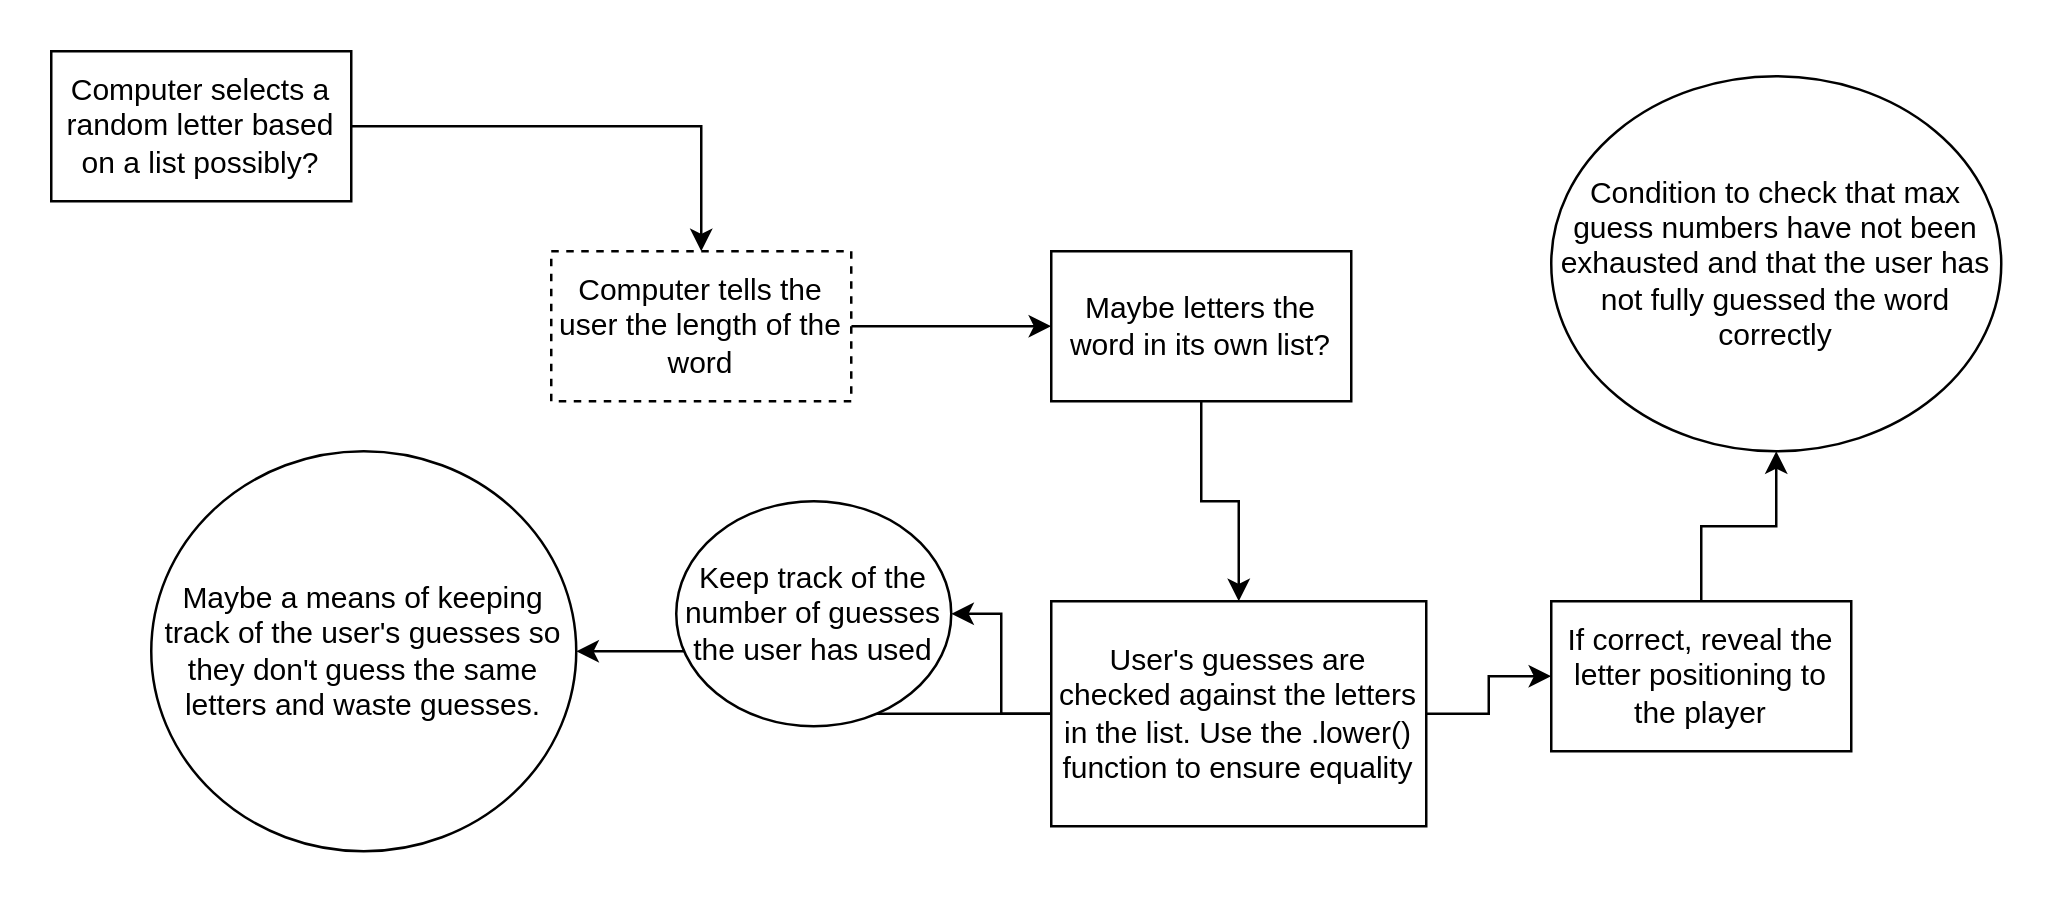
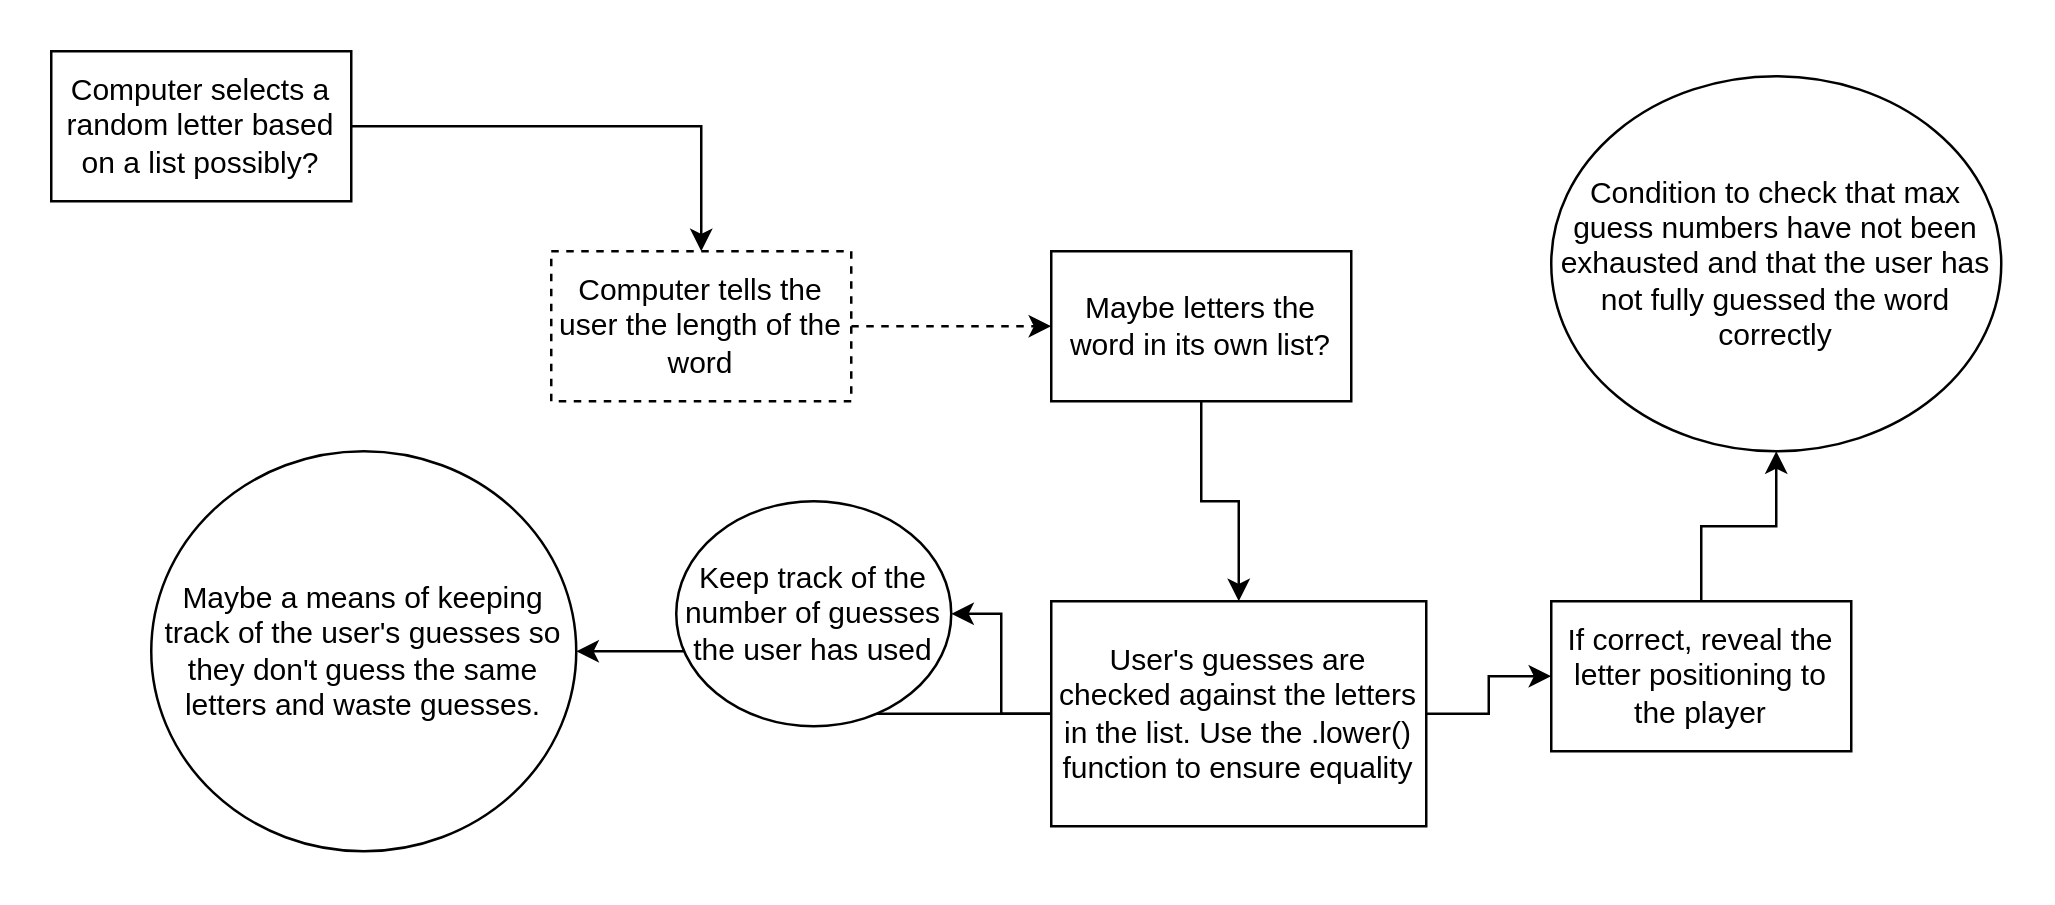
edge "Computer tells the user the length of the word" -> "Maybe letters the word in its own list?": style solid -> dashed
